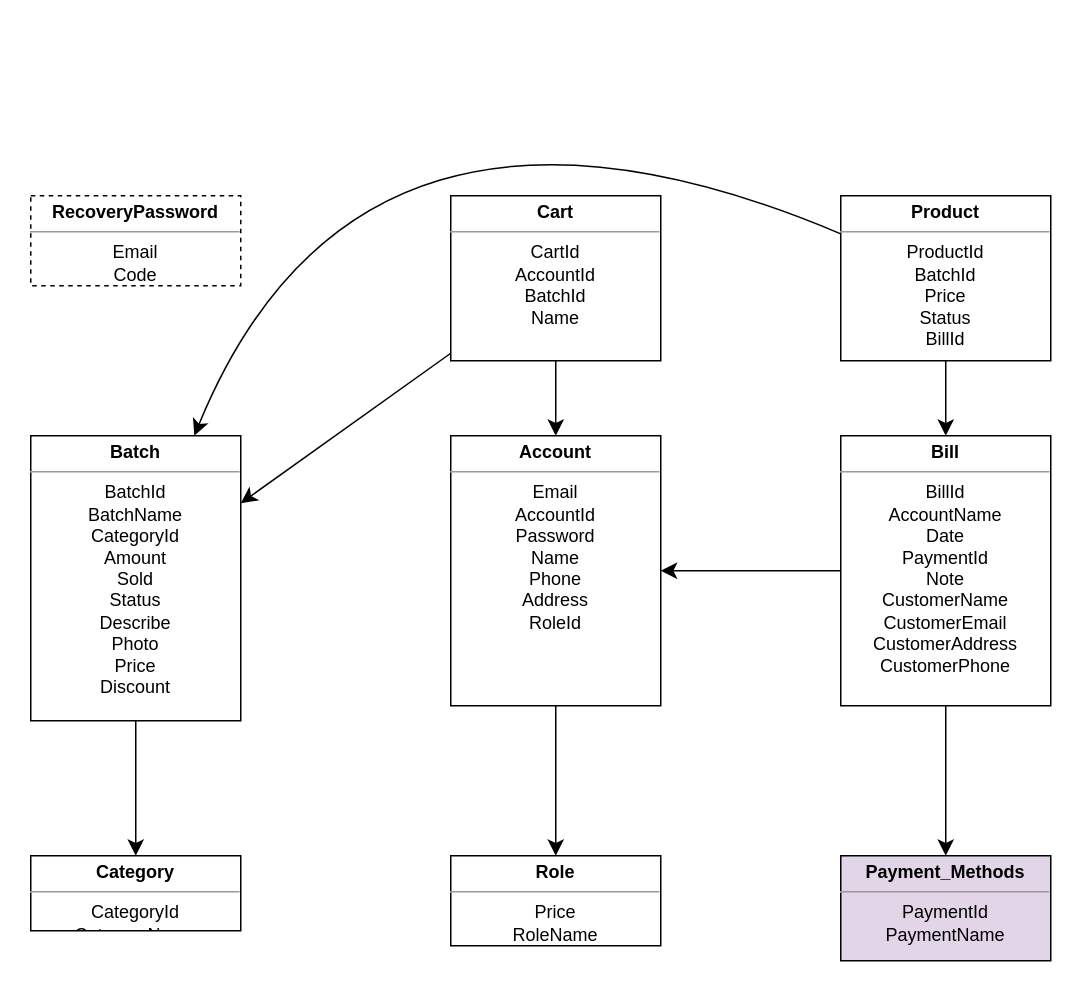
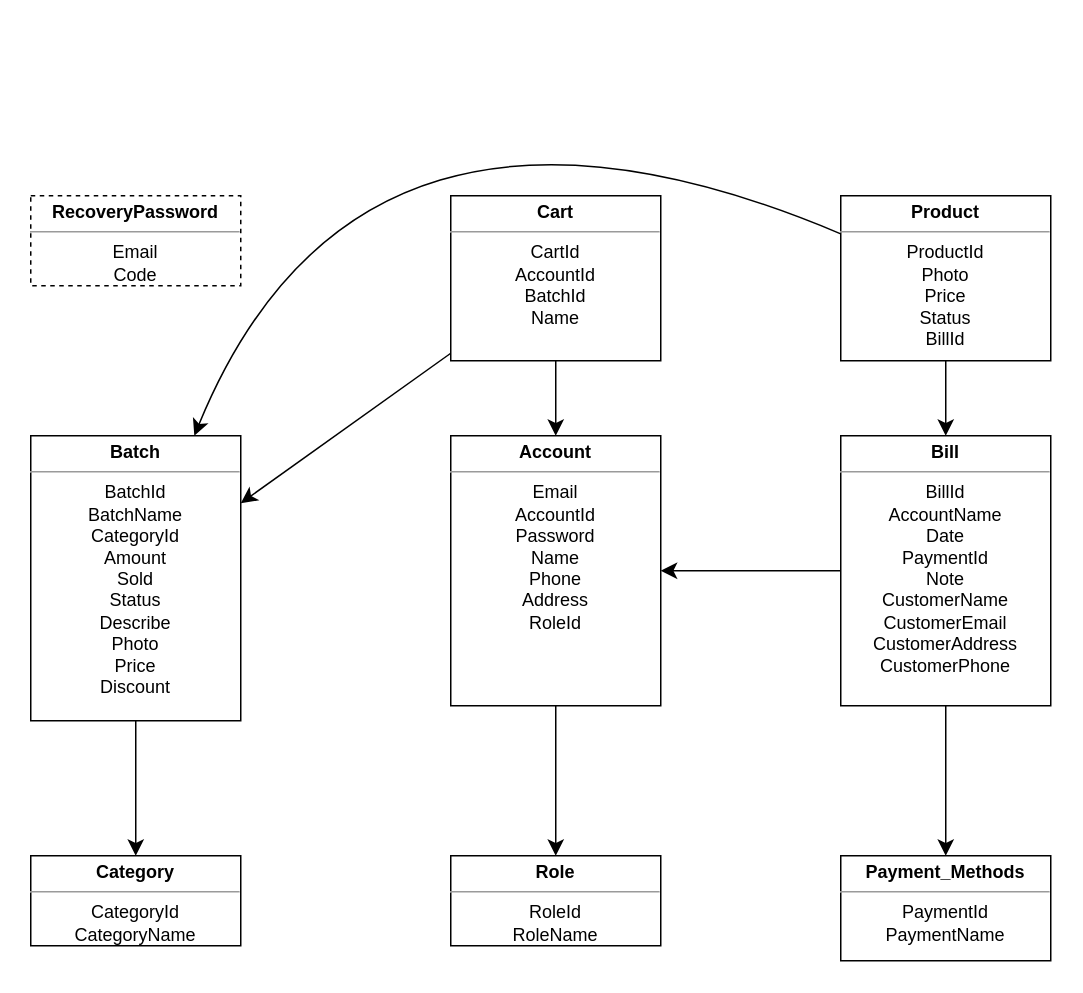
node "Product ProductId BatchId Price Status BillId": label "Product ProductId BatchId Price Status BillId" -> "Product ProductId Photo Price Status BillId"
node "Role Price RoleName": label "Role Price RoleName" -> "Role RoleId RoleName"
node "Category CategoryId CategoryName": size 210x75 -> 210x90
node "Payment_Methods PaymentId PaymentName": fillcolor #e1d5e7 -> #ffffff
